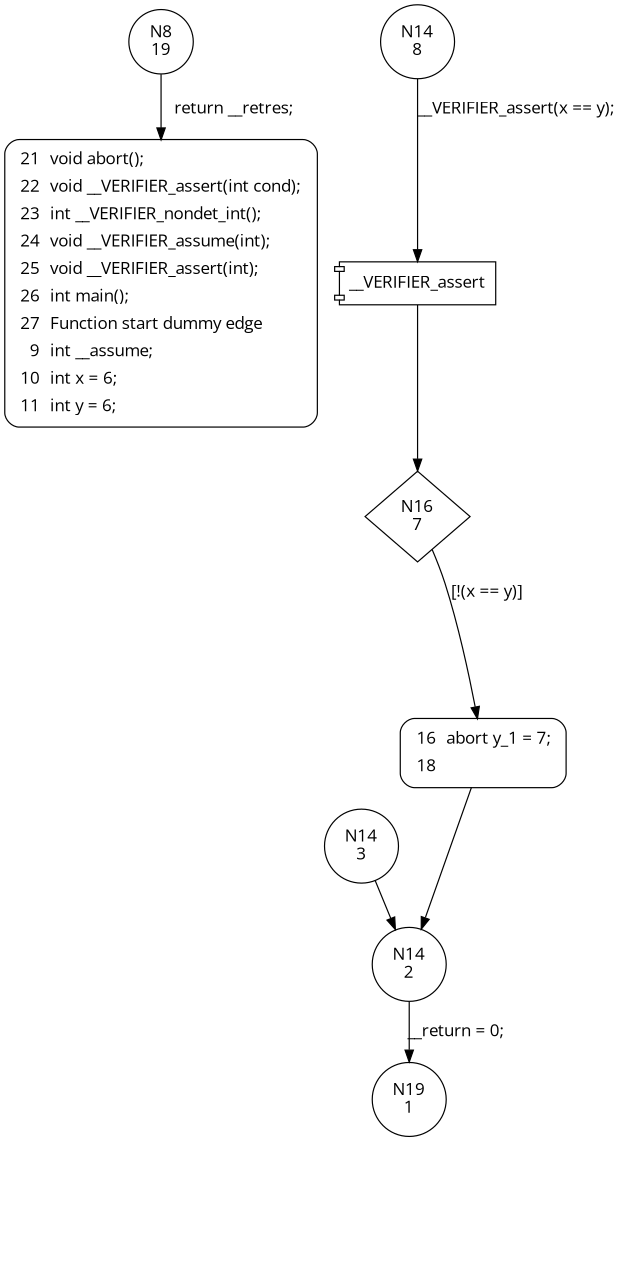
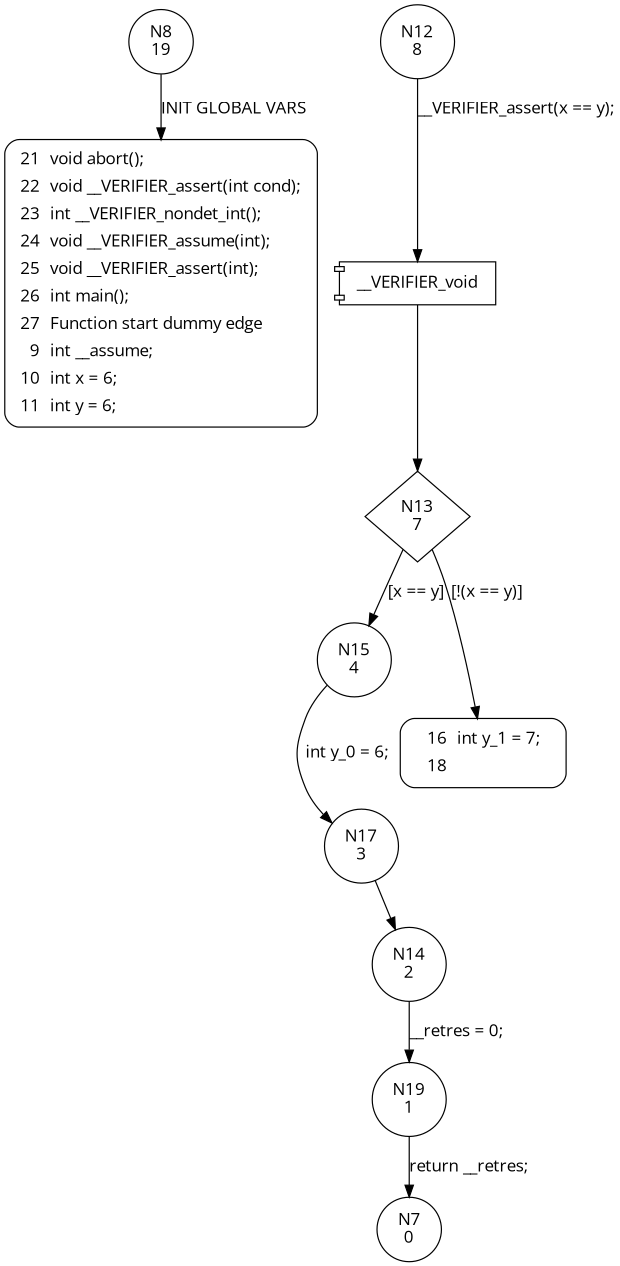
node "N14 8": label "N14 8" -> "N12 8"
edge "N8 19" -> "21": label "return __retres;" -> "INIT GLOBAL VARS"
node "__VERIFIER_assert": label "__VERIFIER_assert" -> "__VERIFIER_void"
node "N16 7": label "N16 7" -> "N13 7"
node "N15 4": added
node "16": text "abort y_1 = 7;" -> "int y_1 = 7;"
node "N14 3": label "N14 3" -> "N17 3"
edge "16" -> "N14 2": removed
edge "N14 2" -> "N19 1": label "__return = 0;" -> "__retres = 0;"
node "N7 0": added
